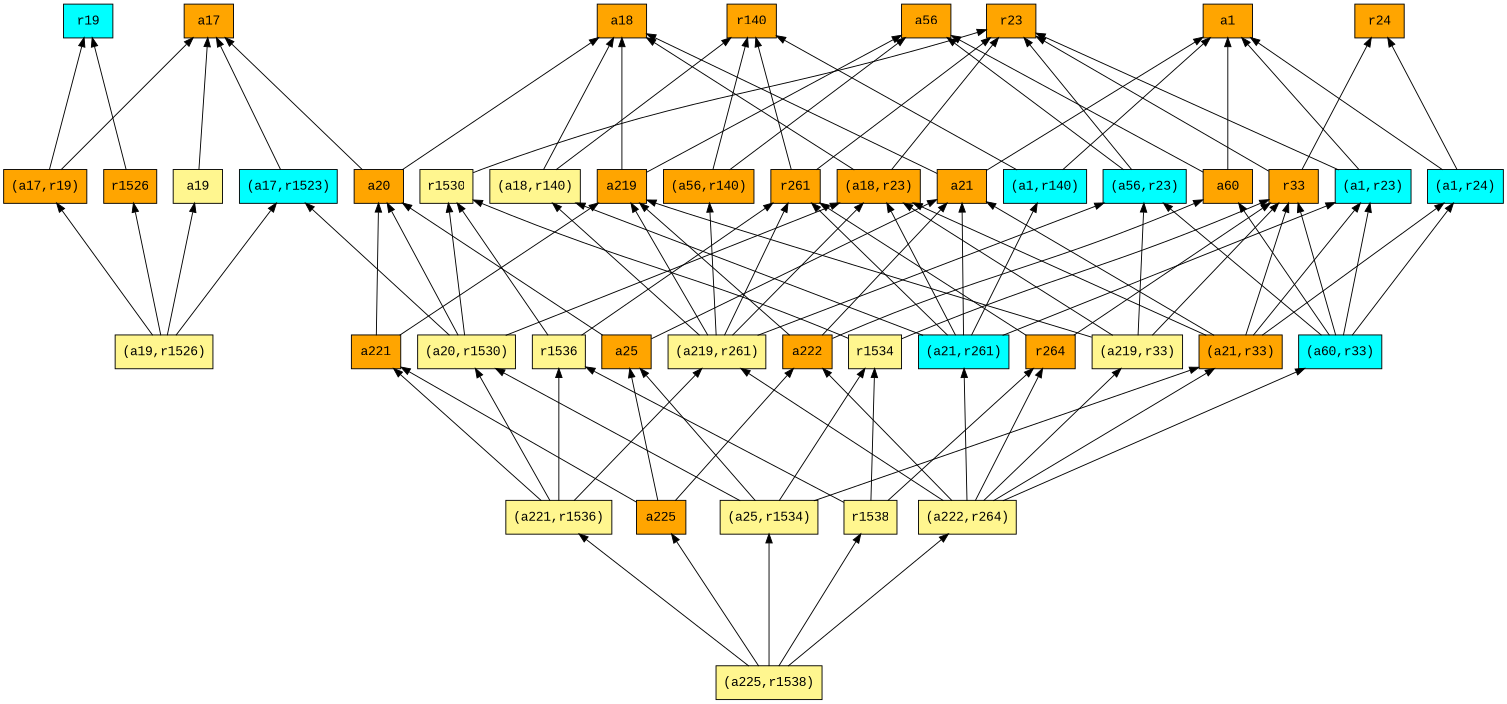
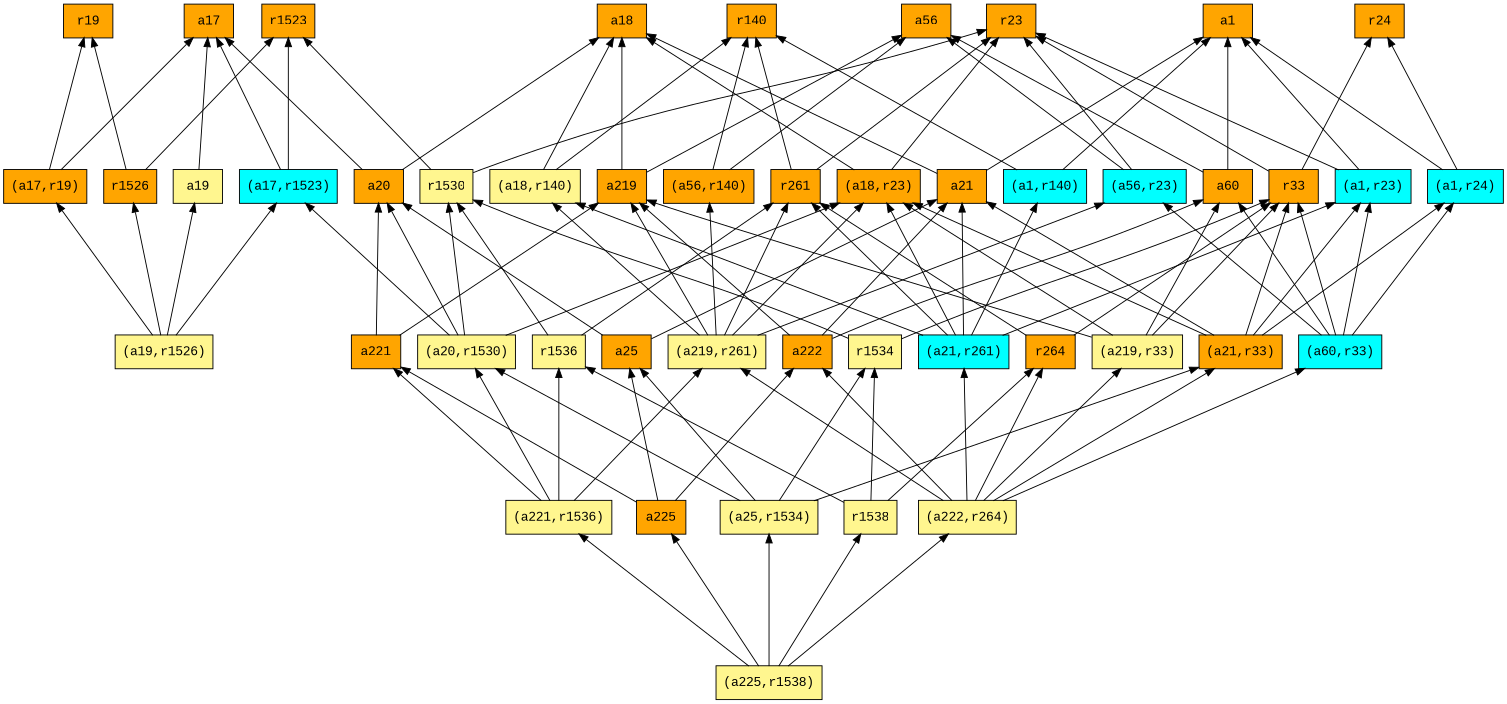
node "r19": fillcolor cyan -> orange
node "r1523": added
edge "(a219,r33)" -> "(a56,r23)": now "(a219,r33)" -> "a60"
